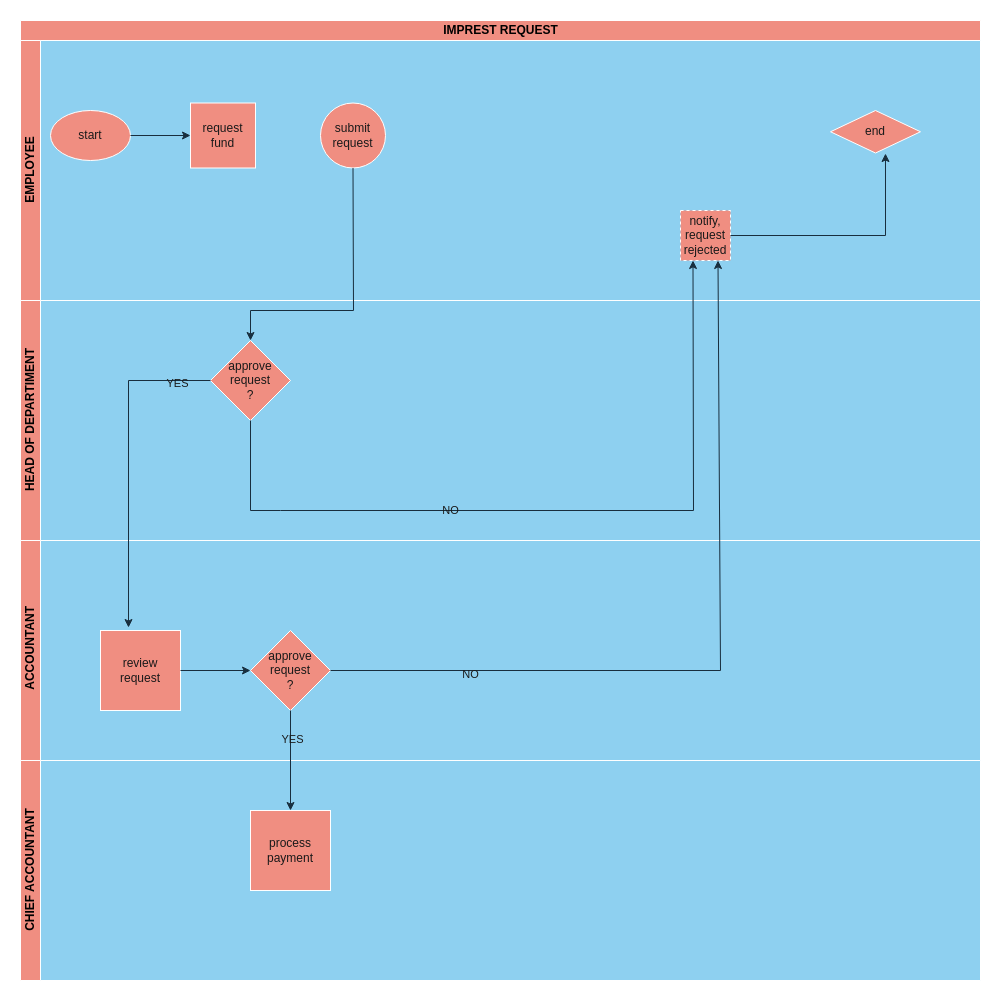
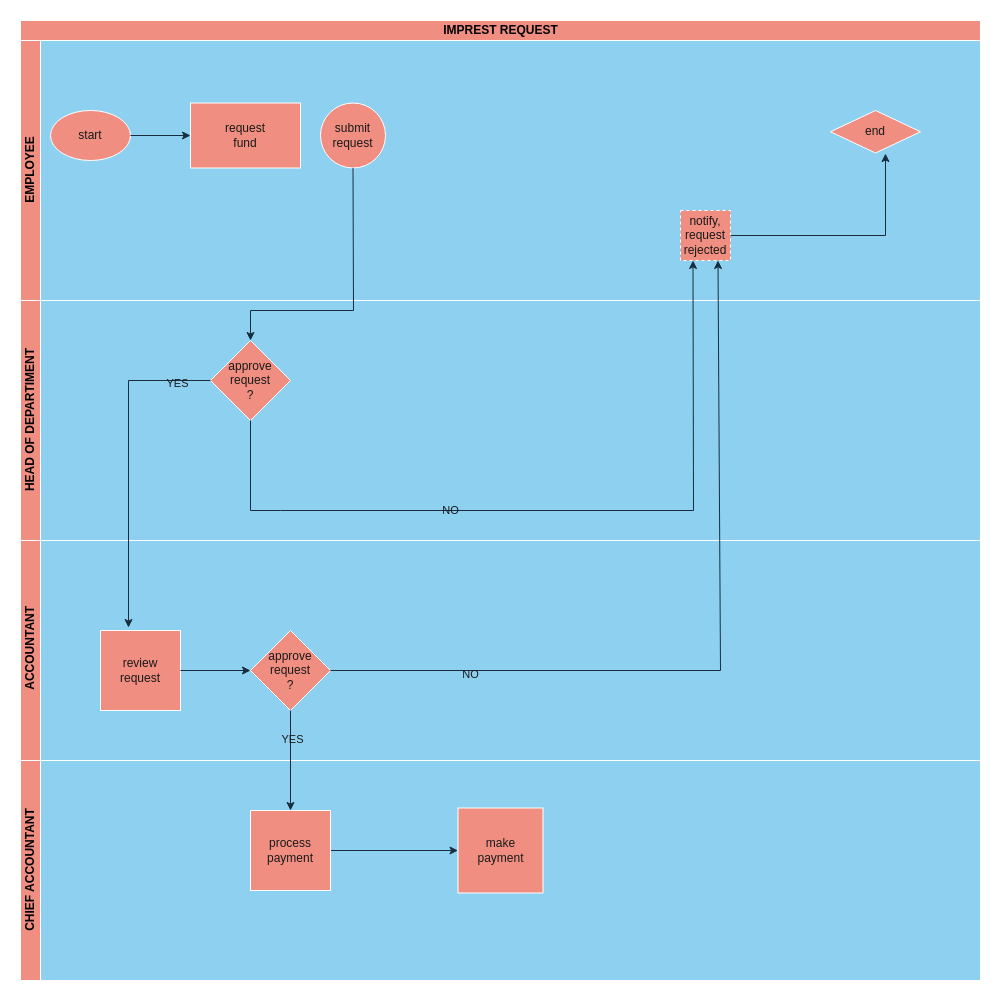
node "request fund": size 65x65 -> 110x65
edge "process payment" -> "make payment": added
node "make payment": added
